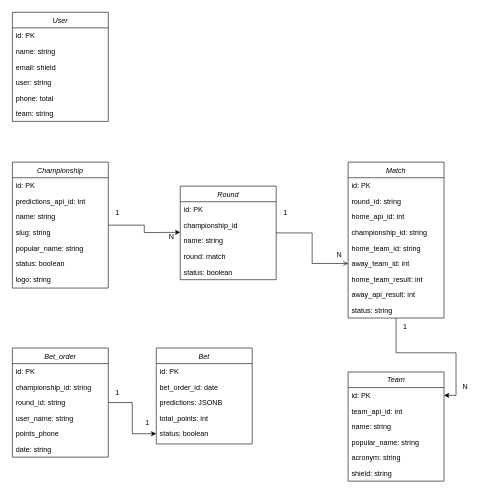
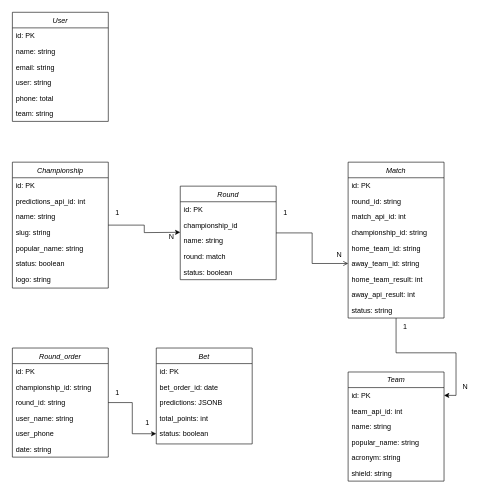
node "email: shield": label "email: shield" -> "email: string"
node "home_api_id: int": label "home_api_id: int" -> "match_api_id: int"
node "away_team_id: int": label "away_team_id: int" -> "away_team_id: string"
node "Bet_order": label "Bet_order" -> "Round_order"
node "points_phone": label "points_phone" -> "user_phone"
